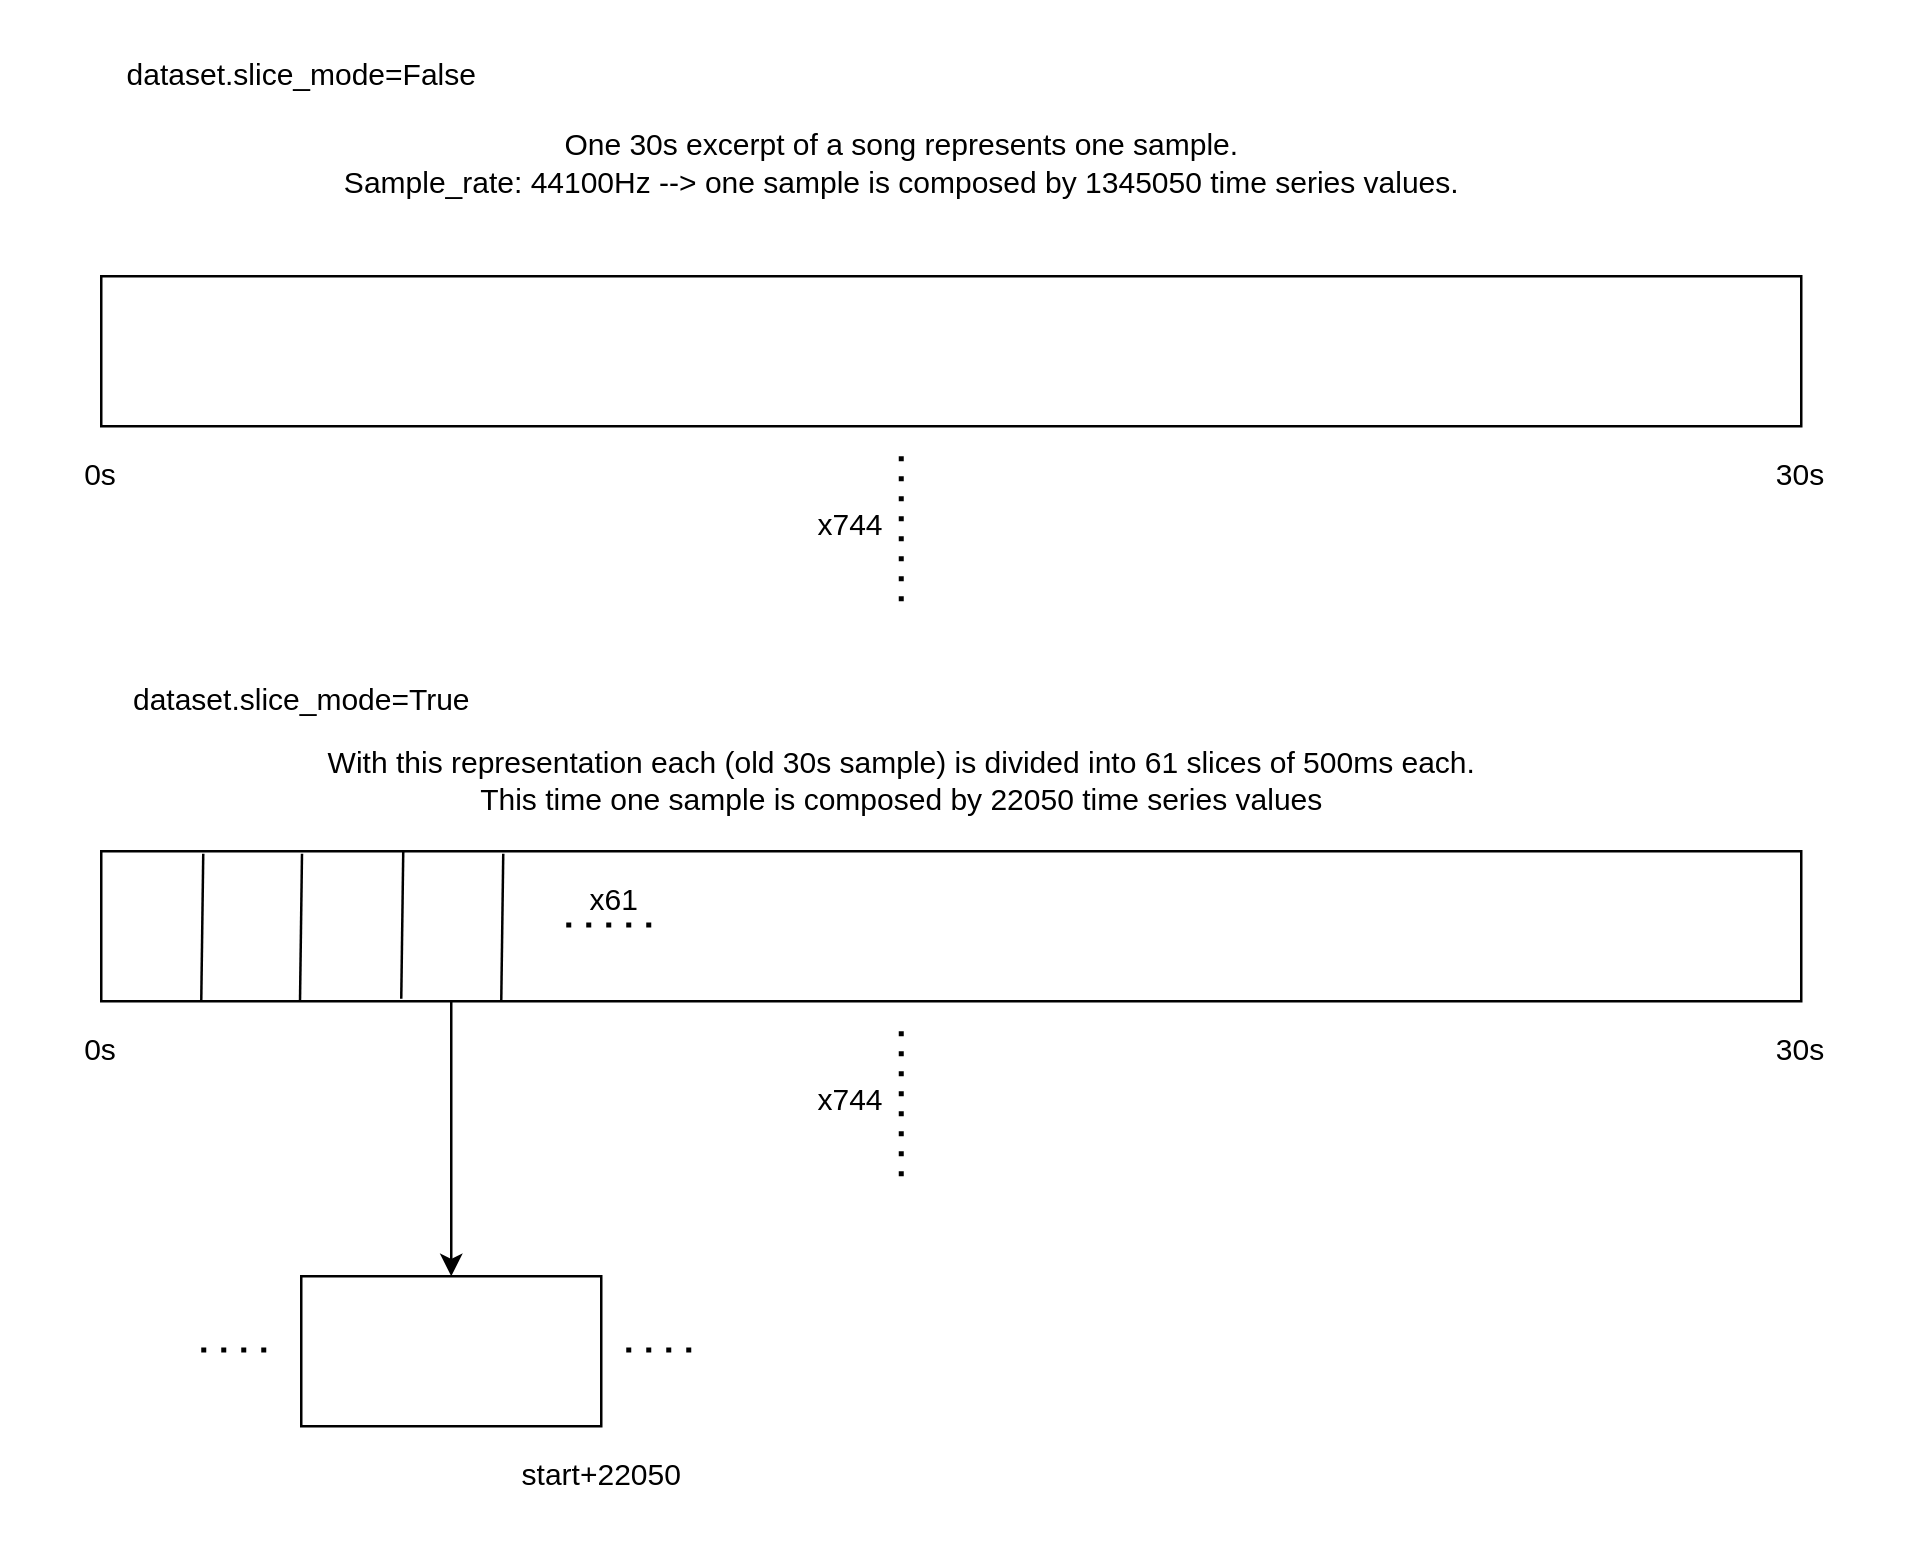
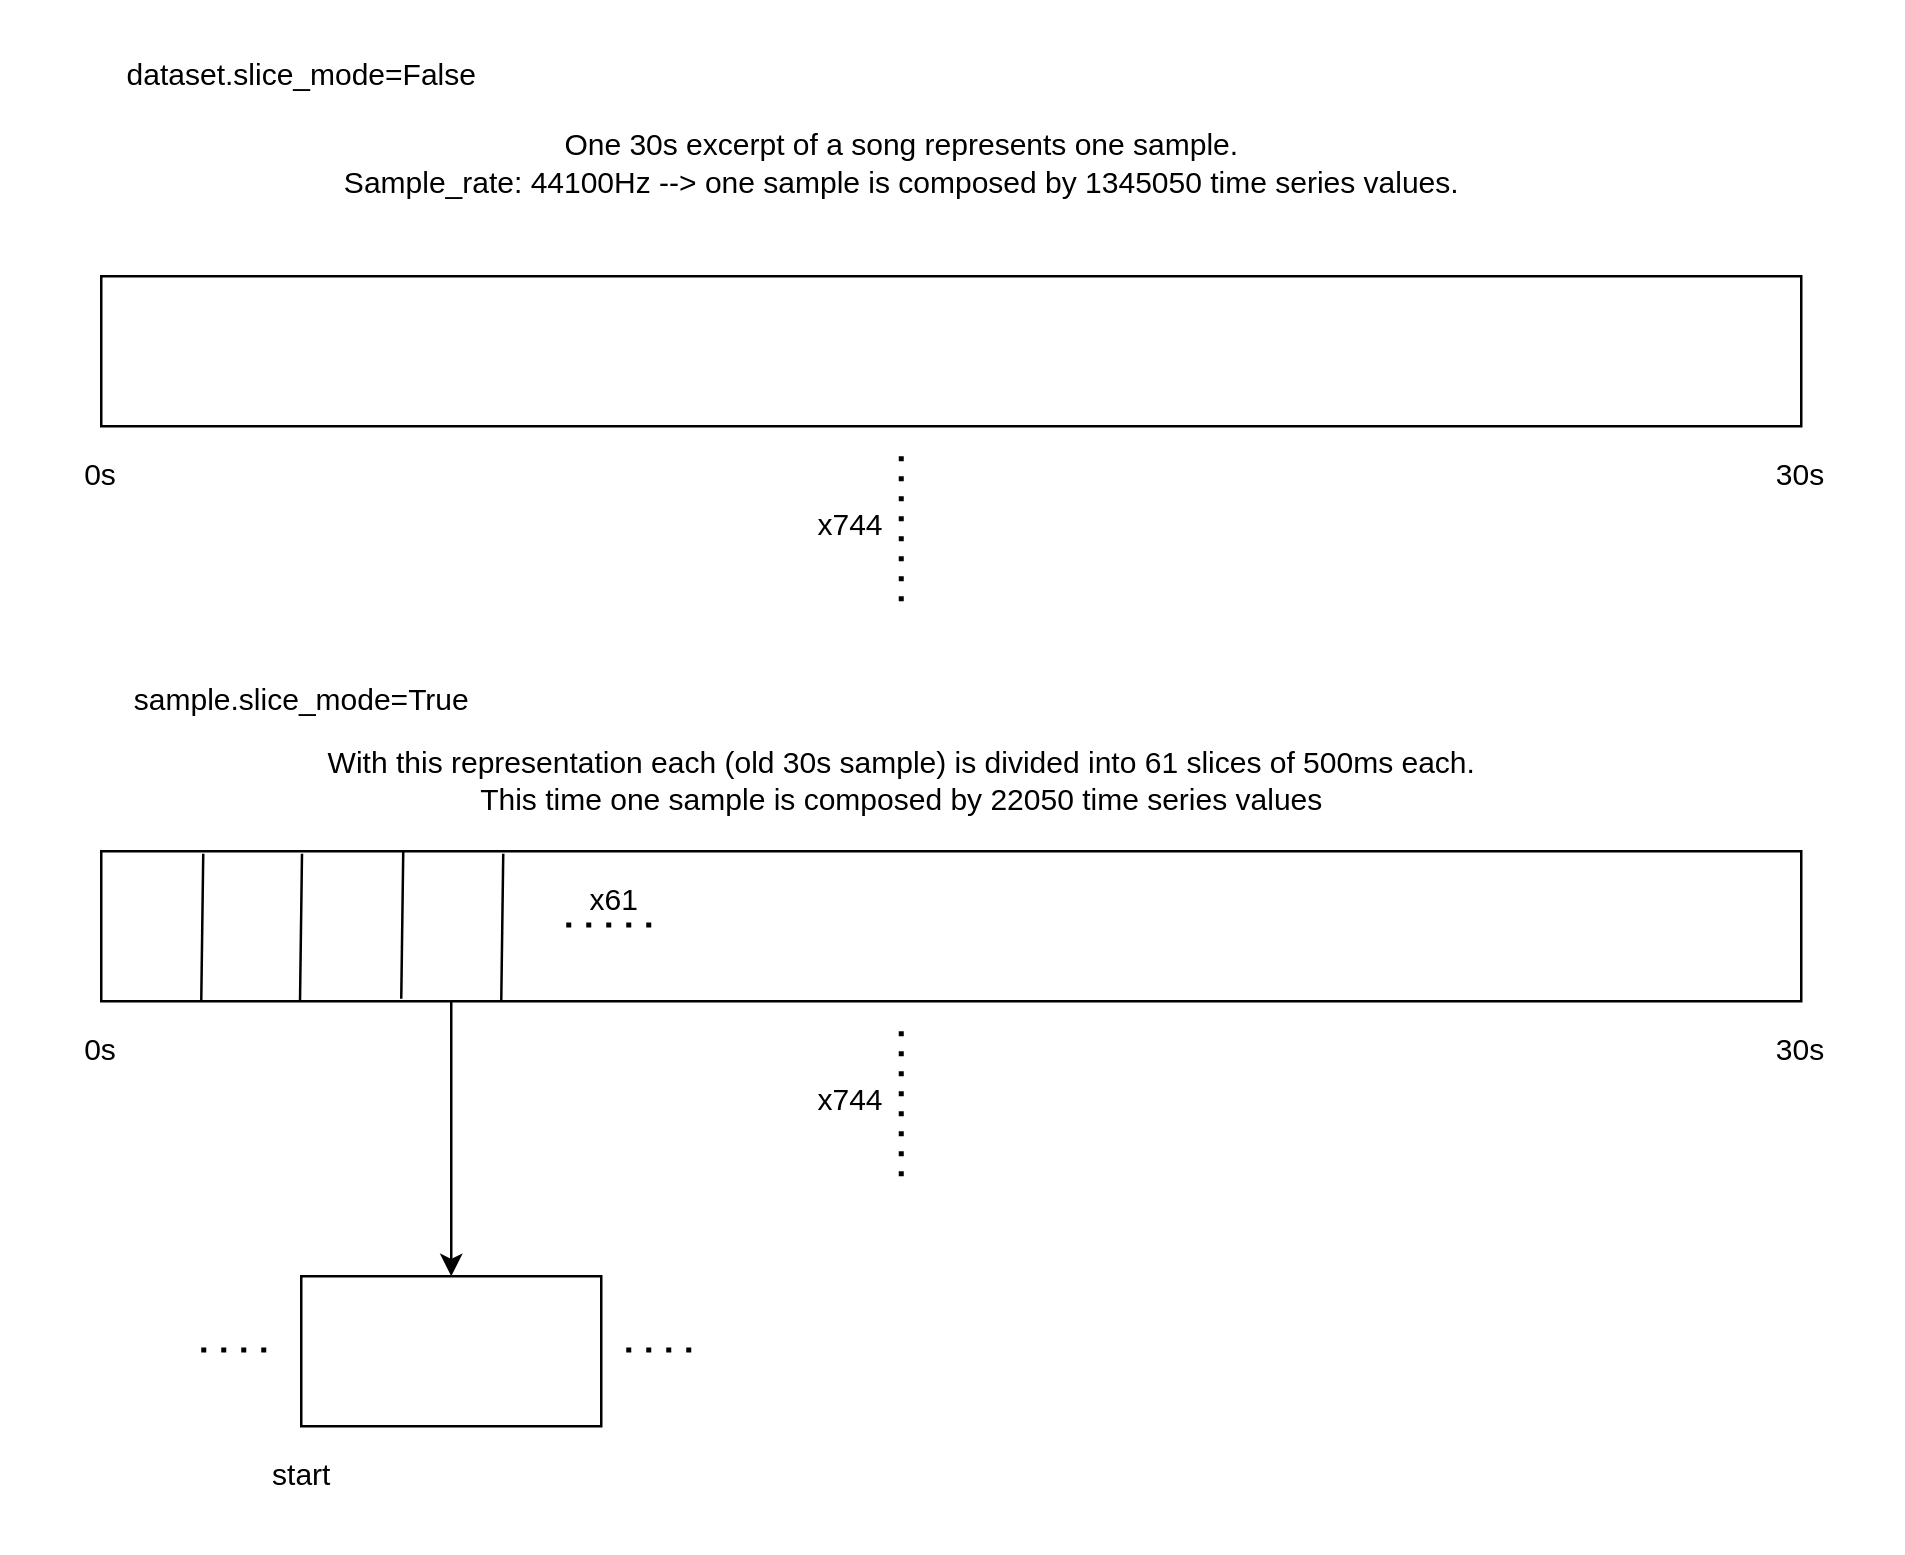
node "dataset.slice_mode=True": label "dataset.slice_mode=True" -> "sample.slice_mode=True"
node "start": added
node "start+22050": removed
